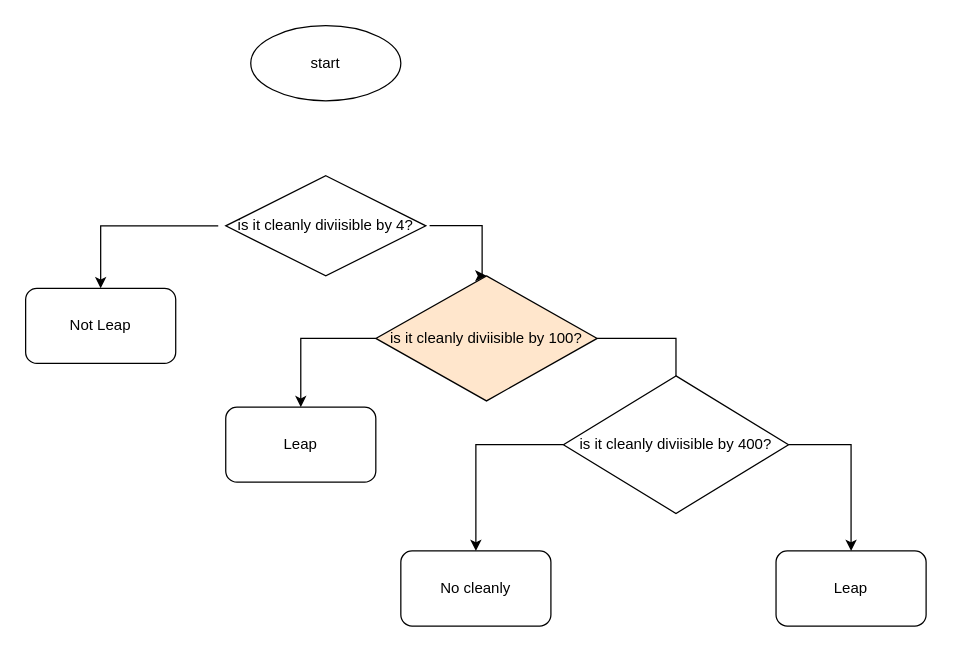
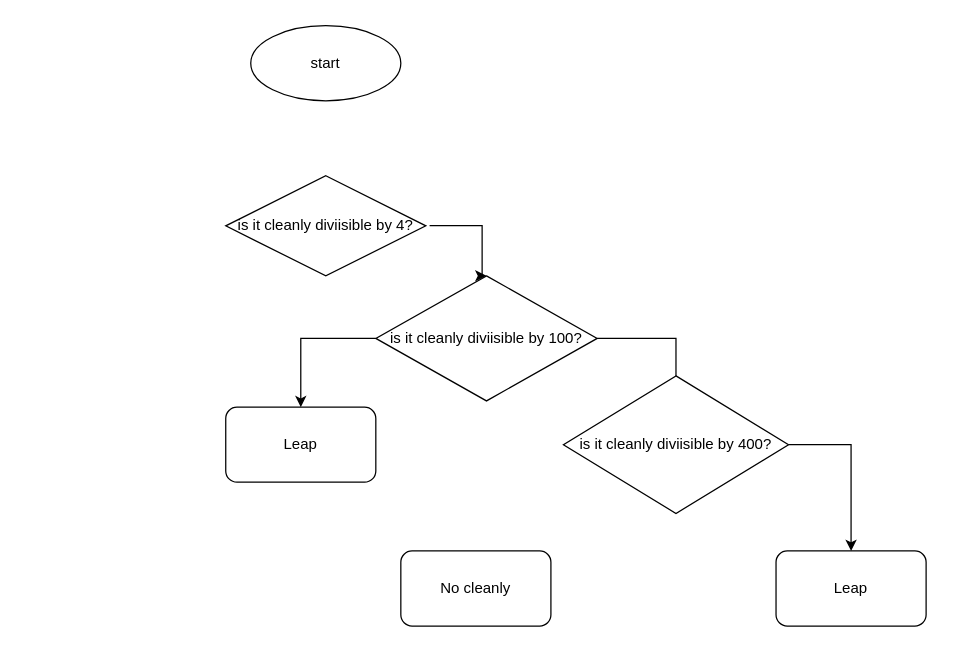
edge "is it cleanly diviisible by 4?" -> "Not Leap": removed
node "Not Leap": removed
node "is it cleanly diviisible by 100?": fillcolor #ffe6cc -> #ffffff
edge "is it cleanly diviisible by 400?" -> "No cleanly": removed
